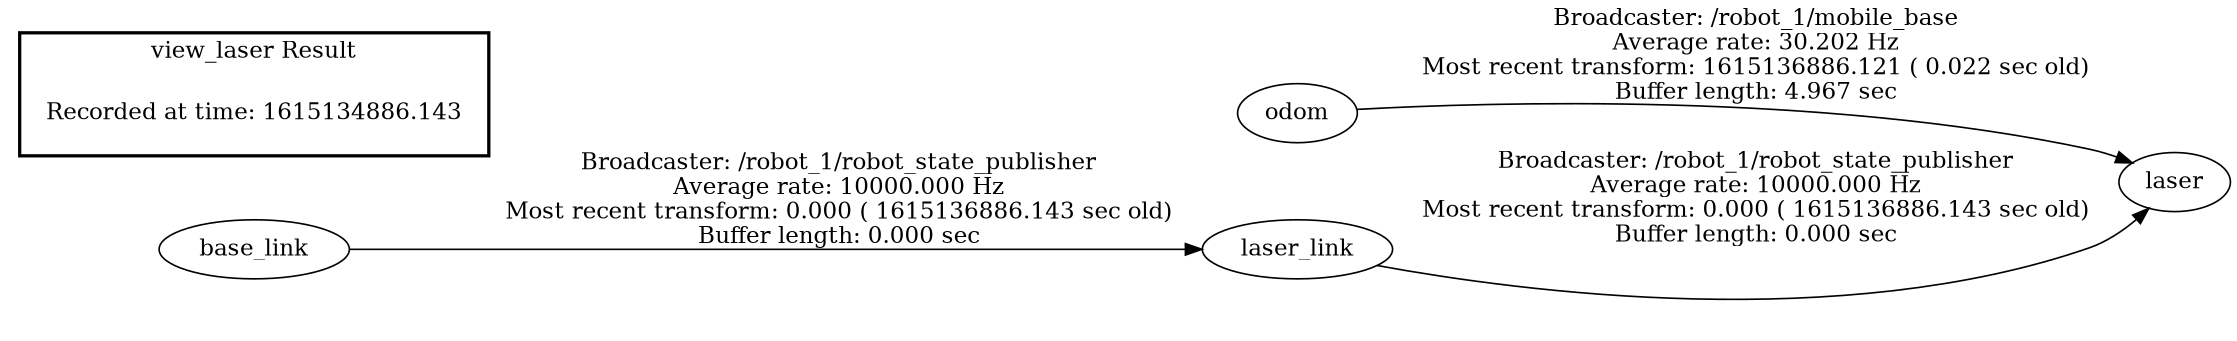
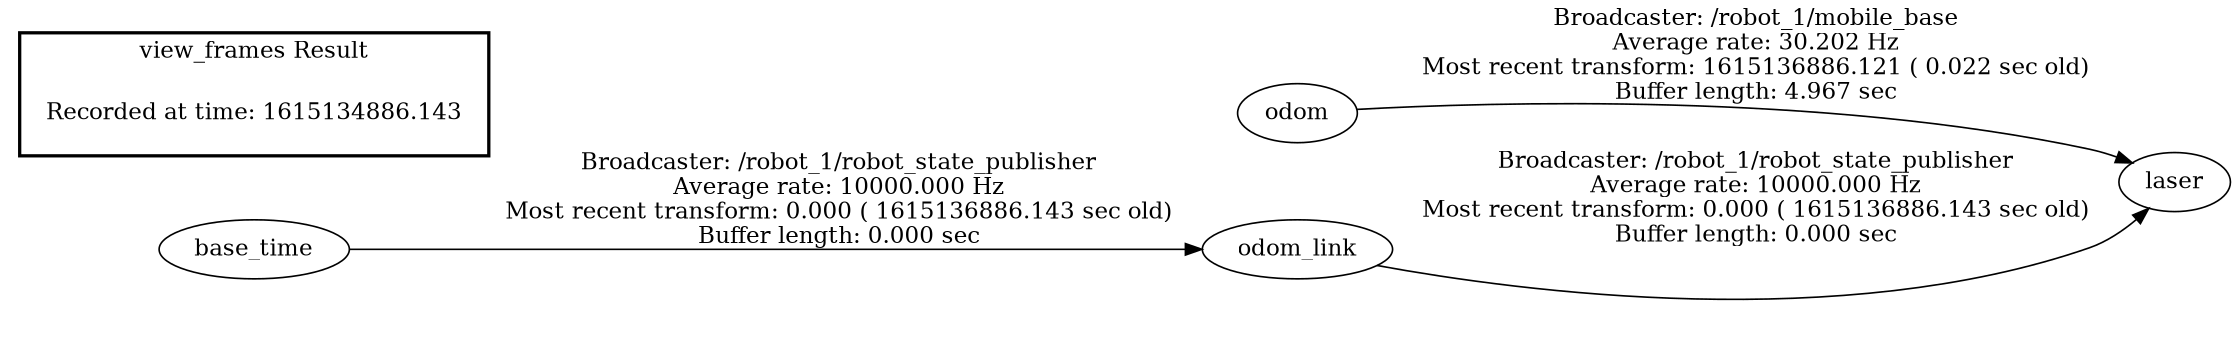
cluster "view_laser Result": label "view_laser Result" -> "view_frames Result"
node "base_link": label "base_link" -> "base_time"
node "laser_link": label "laser_link" -> "odom_link"
